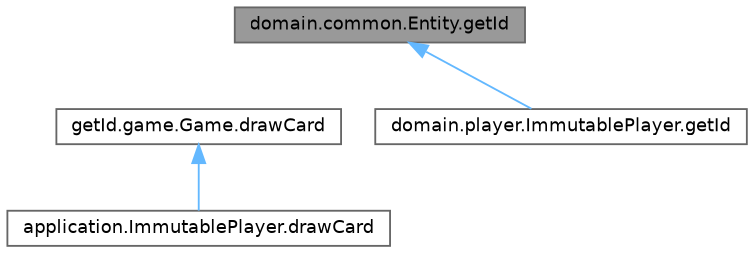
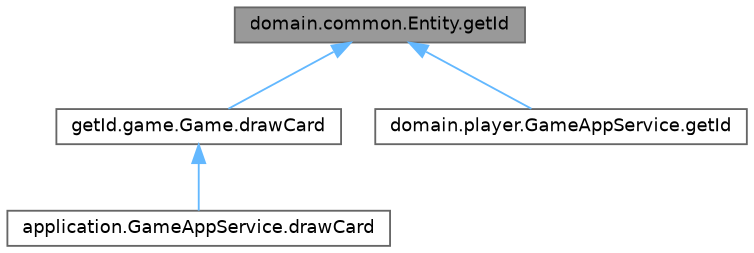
edge "getId.game.Game.drawCard" -> "domain.common.Entity.getId": added
node "domain.player.ImmutablePlayer.getId": label "domain.player.ImmutablePlayer.getId" -> "domain.player.GameAppService.getId"
node "application.ImmutablePlayer.drawCard": label "application.ImmutablePlayer.drawCard" -> "application.GameAppService.drawCard"
